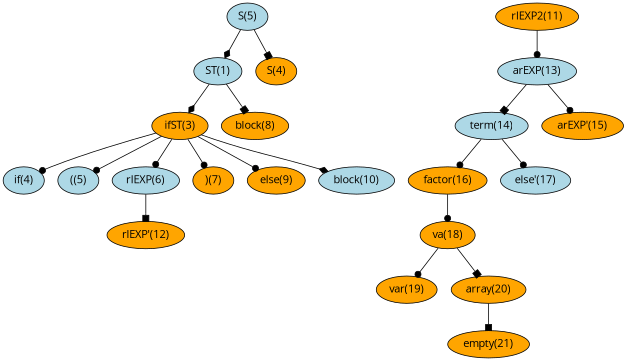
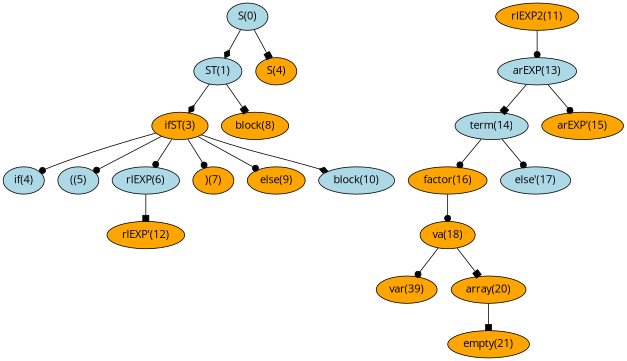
node "S(5)": label "S(5)" -> "S(0)"
node "var(19)": label "var(19)" -> "var(39)"
